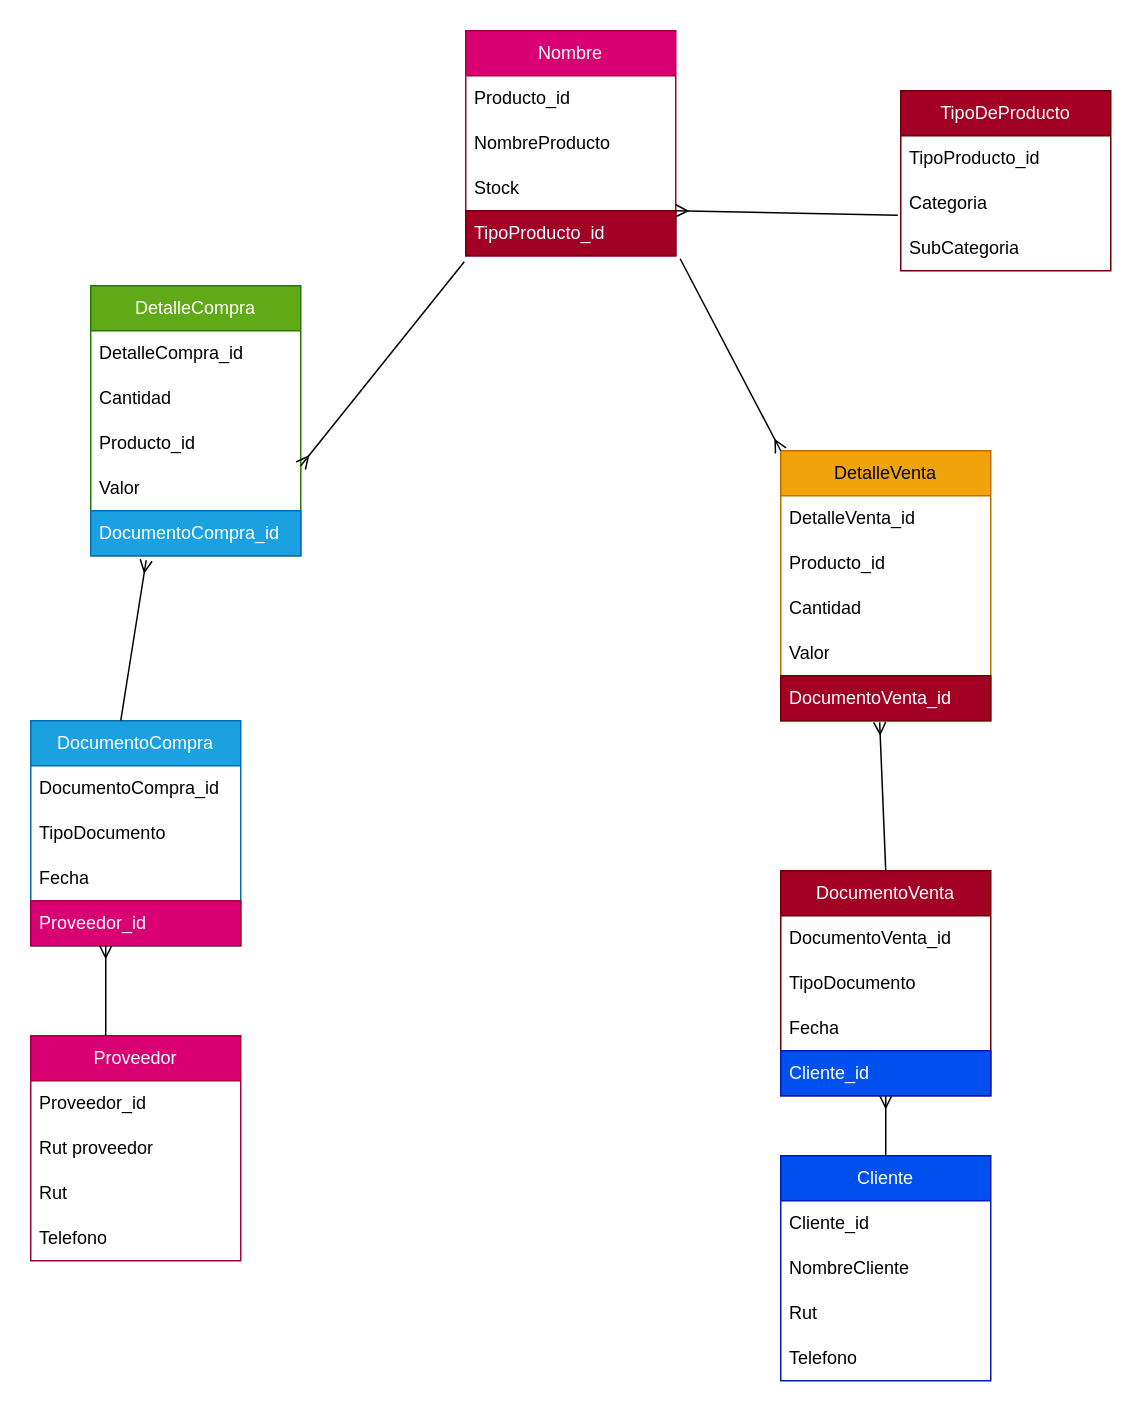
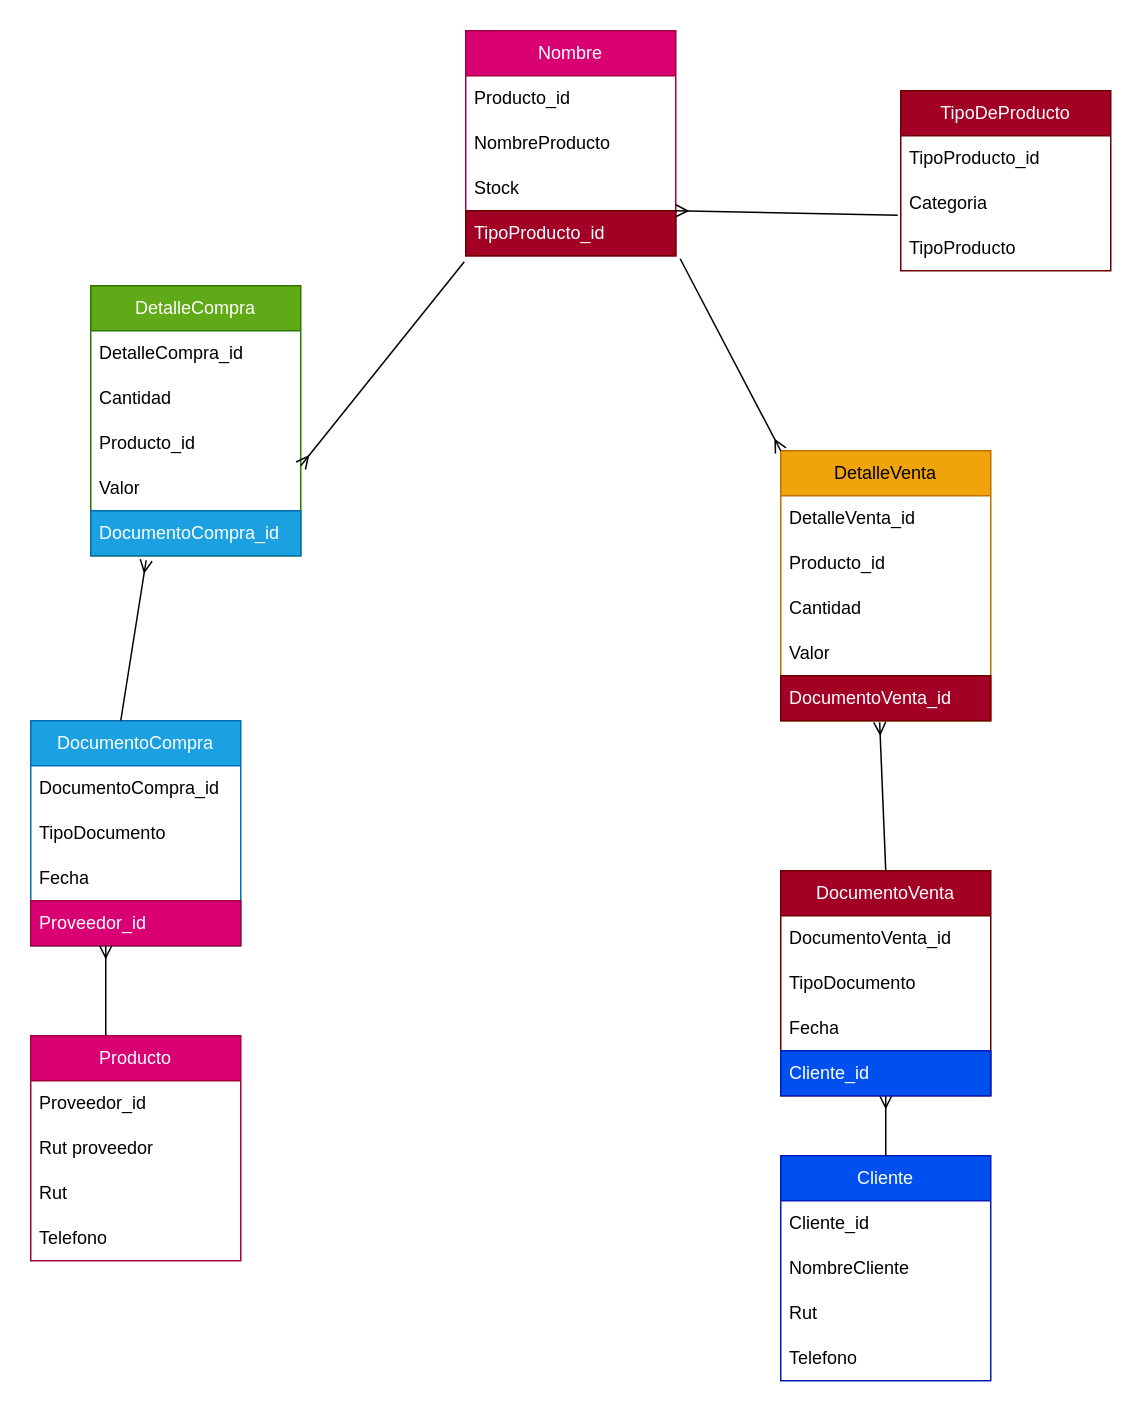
node "SubCategoria": label "SubCategoria" -> "TipoProducto"
node "Proveedor": label "Proveedor" -> "Producto"
